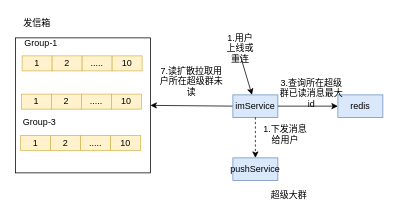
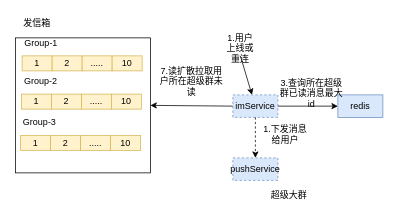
node "Group-2": added
node "imService": style solid -> dashed
node "pushService": style solid -> dashed
